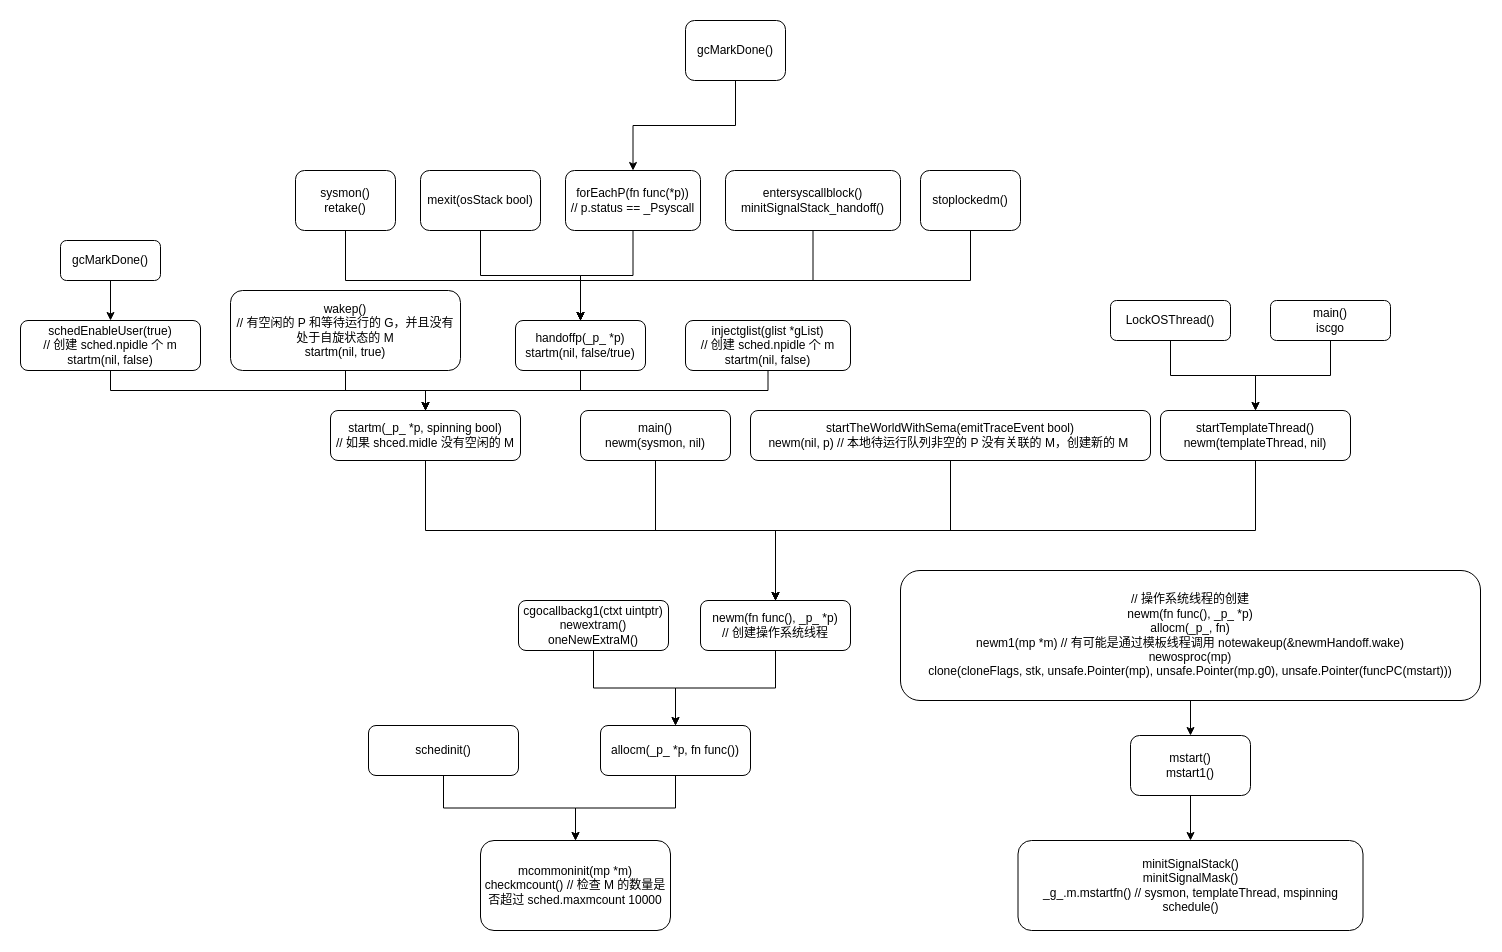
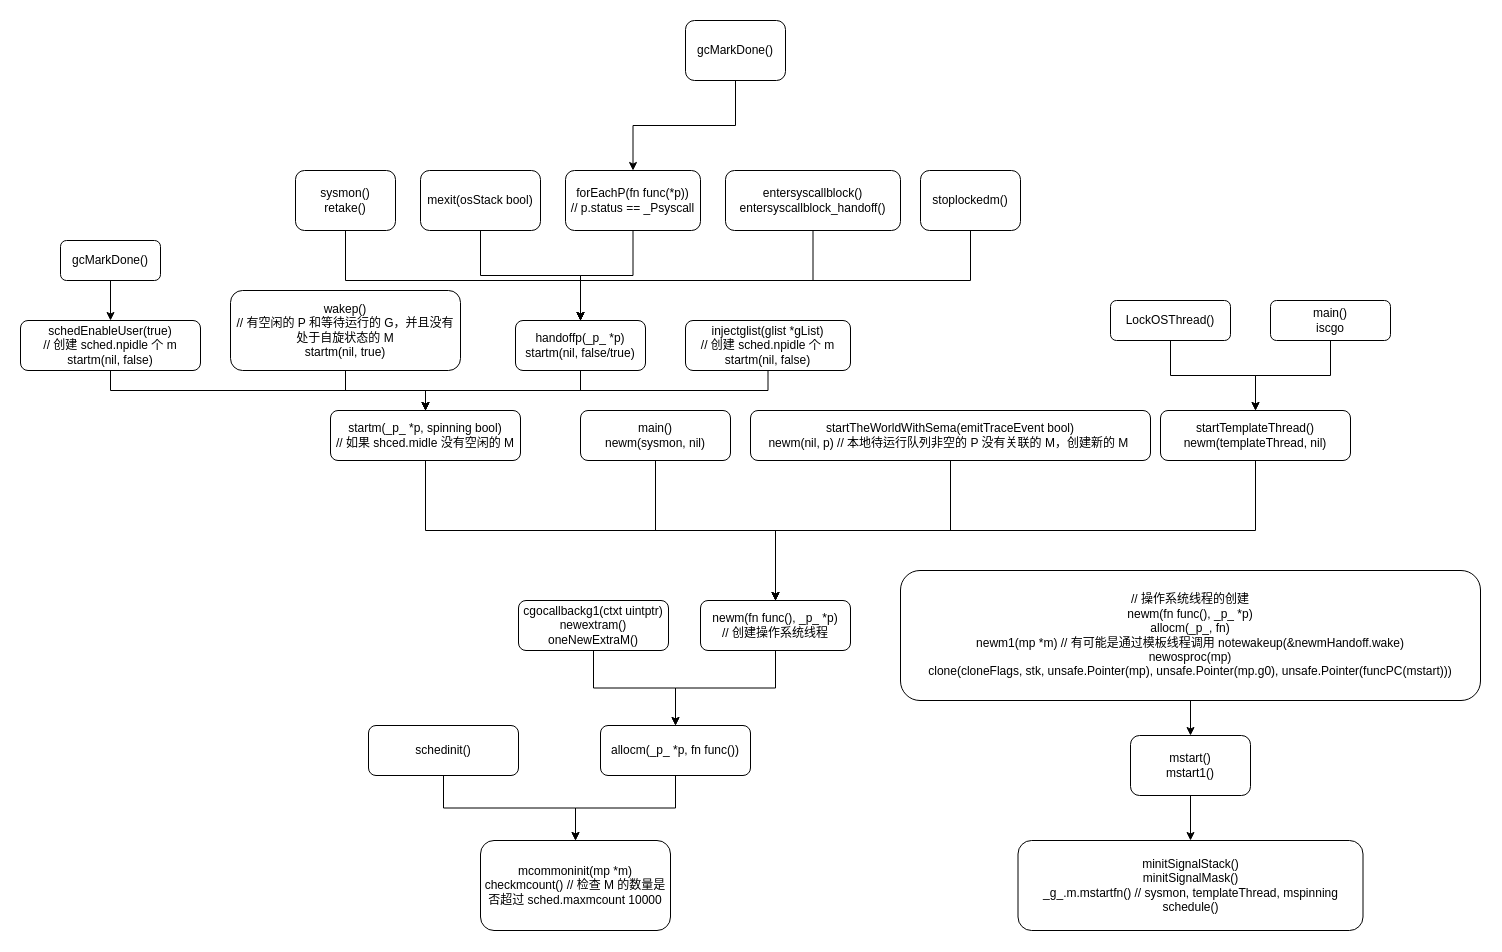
node "entersyscallblock() minitSignalStack_handoff()": label "entersyscallblock() minitSignalStack_handoff()" -> "entersyscallblock() entersyscallblock_handoff()"
